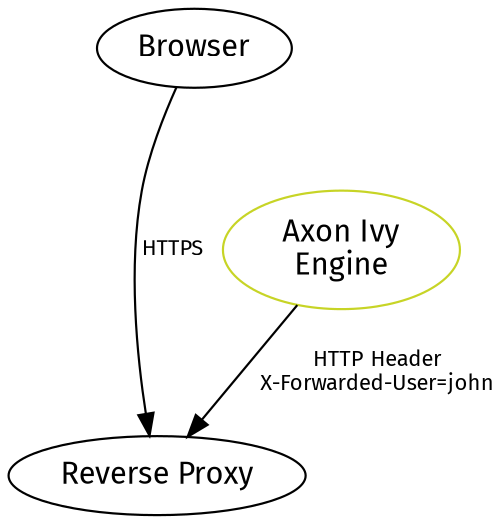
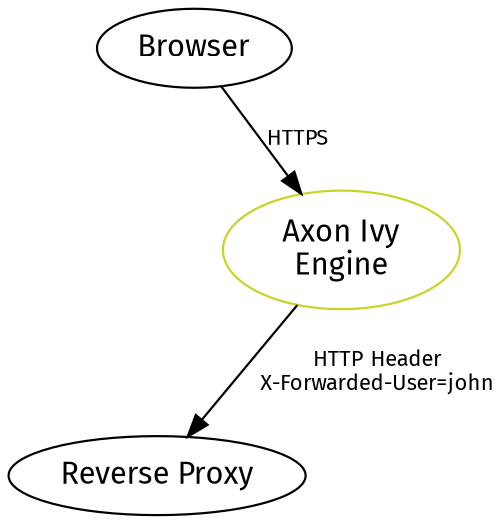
edge "Browser" -> "Reverse Proxy": now "Browser" -> "Axon Ivy Engine"
